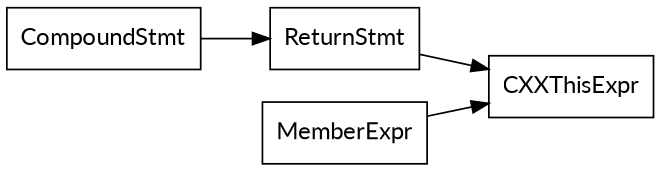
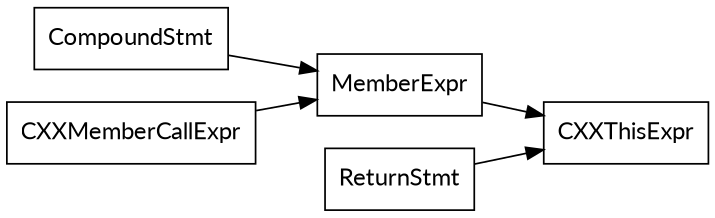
edge "CompoundStmt" -> "ReturnStmt": now "CompoundStmt" -> "MemberExpr"
node "CXXMemberCallExpr": added
